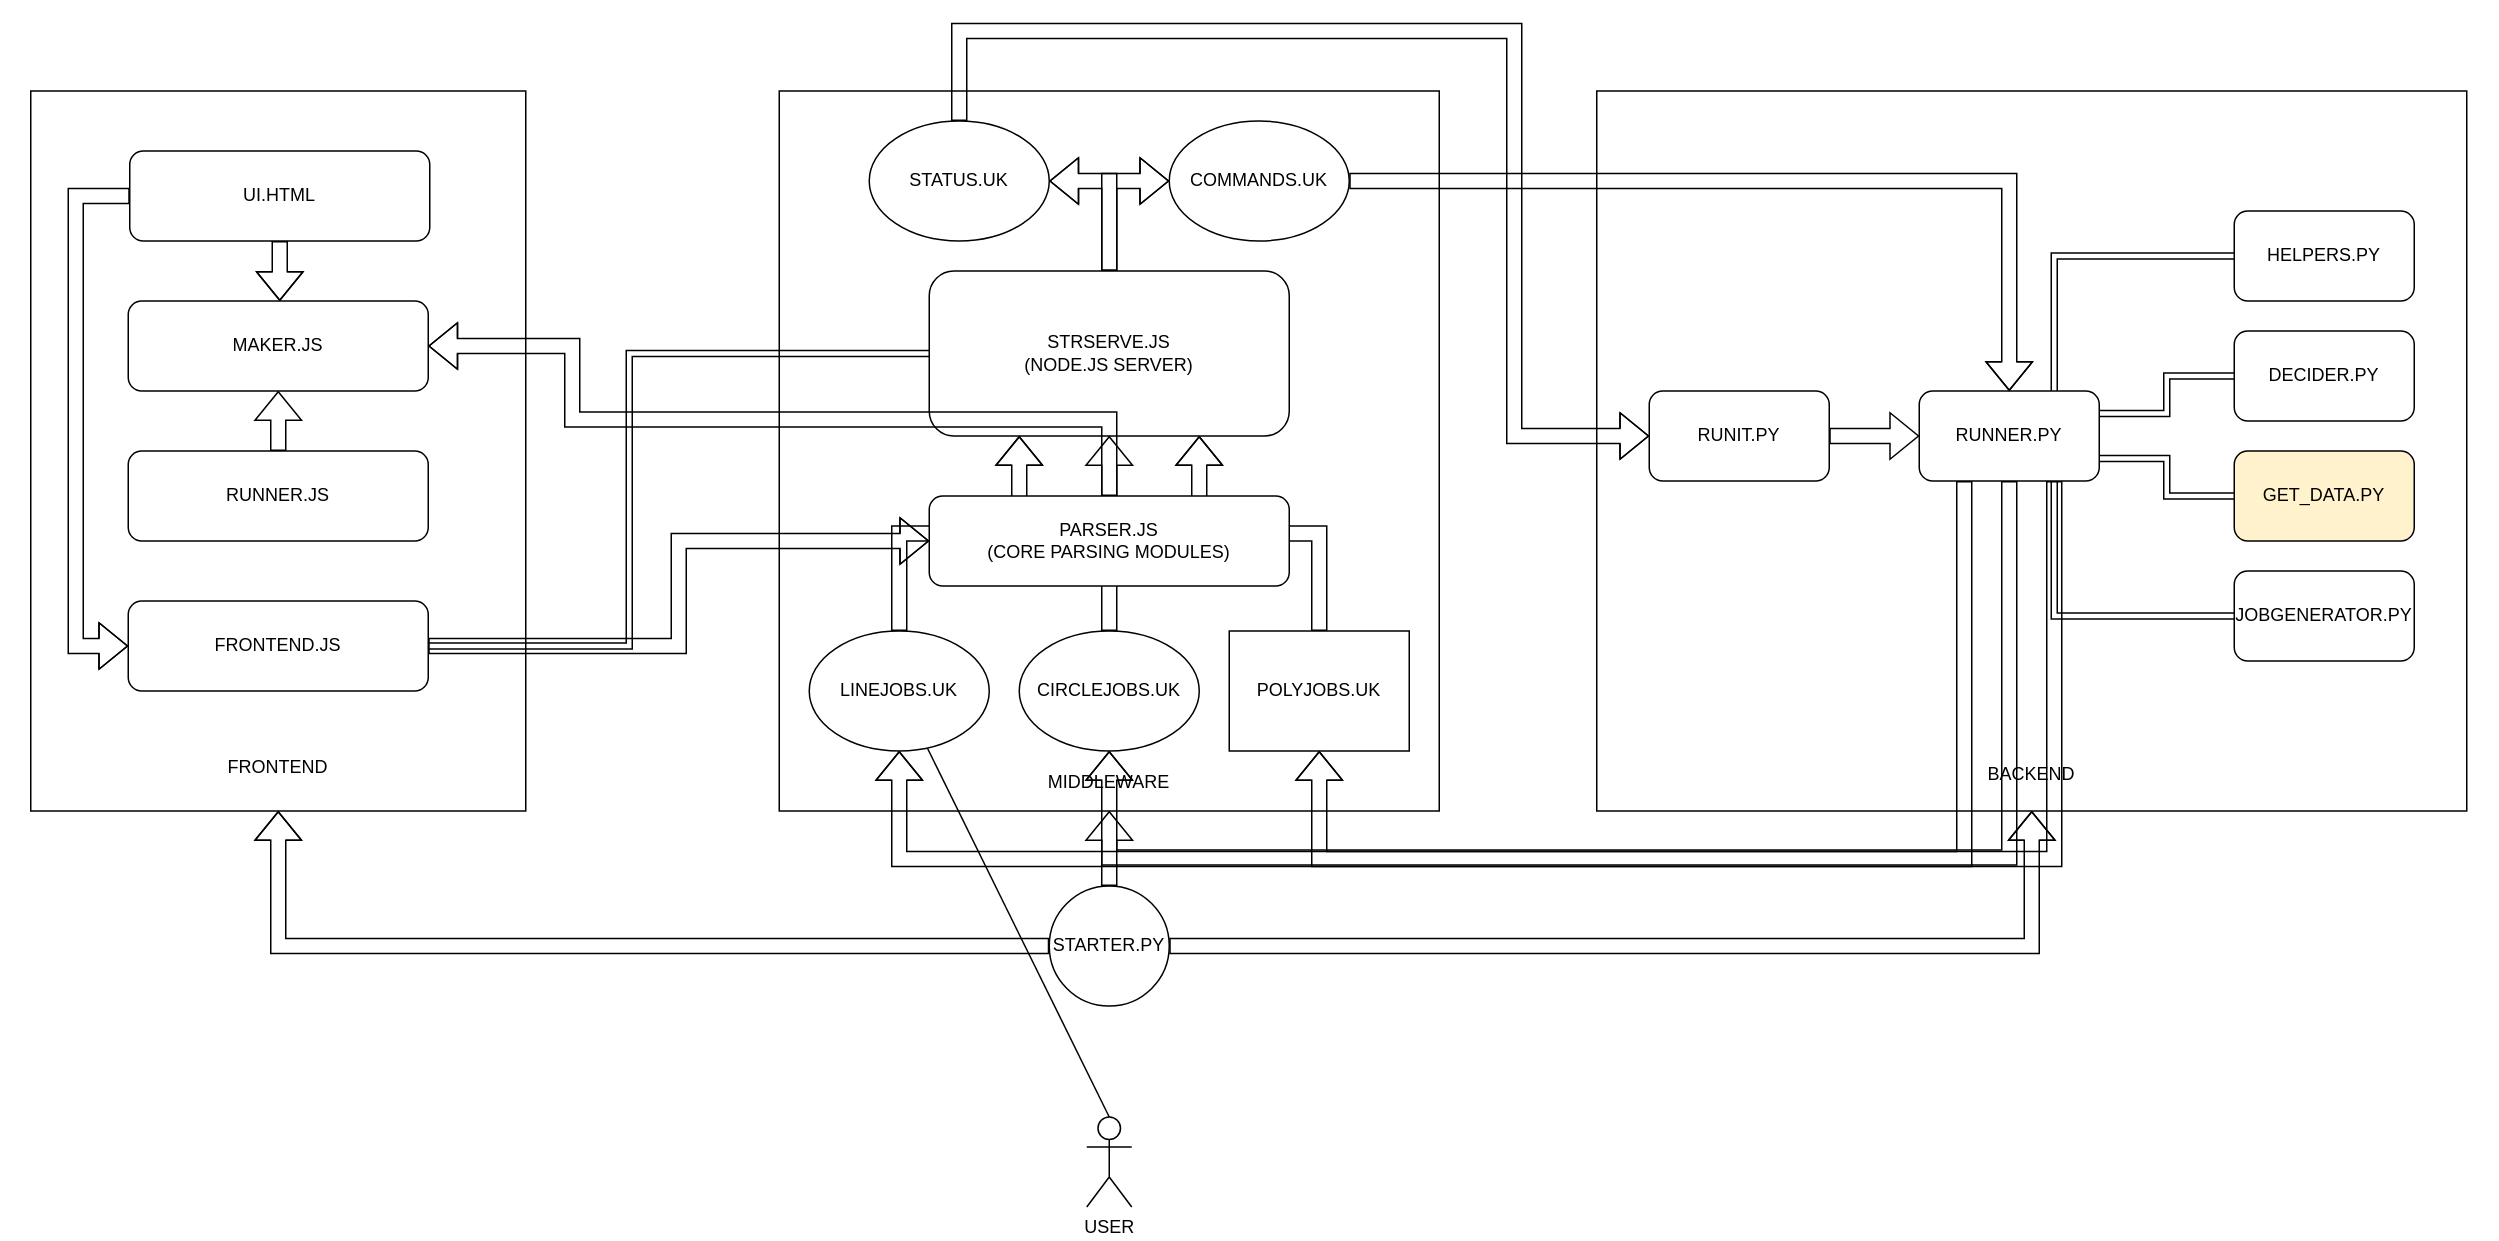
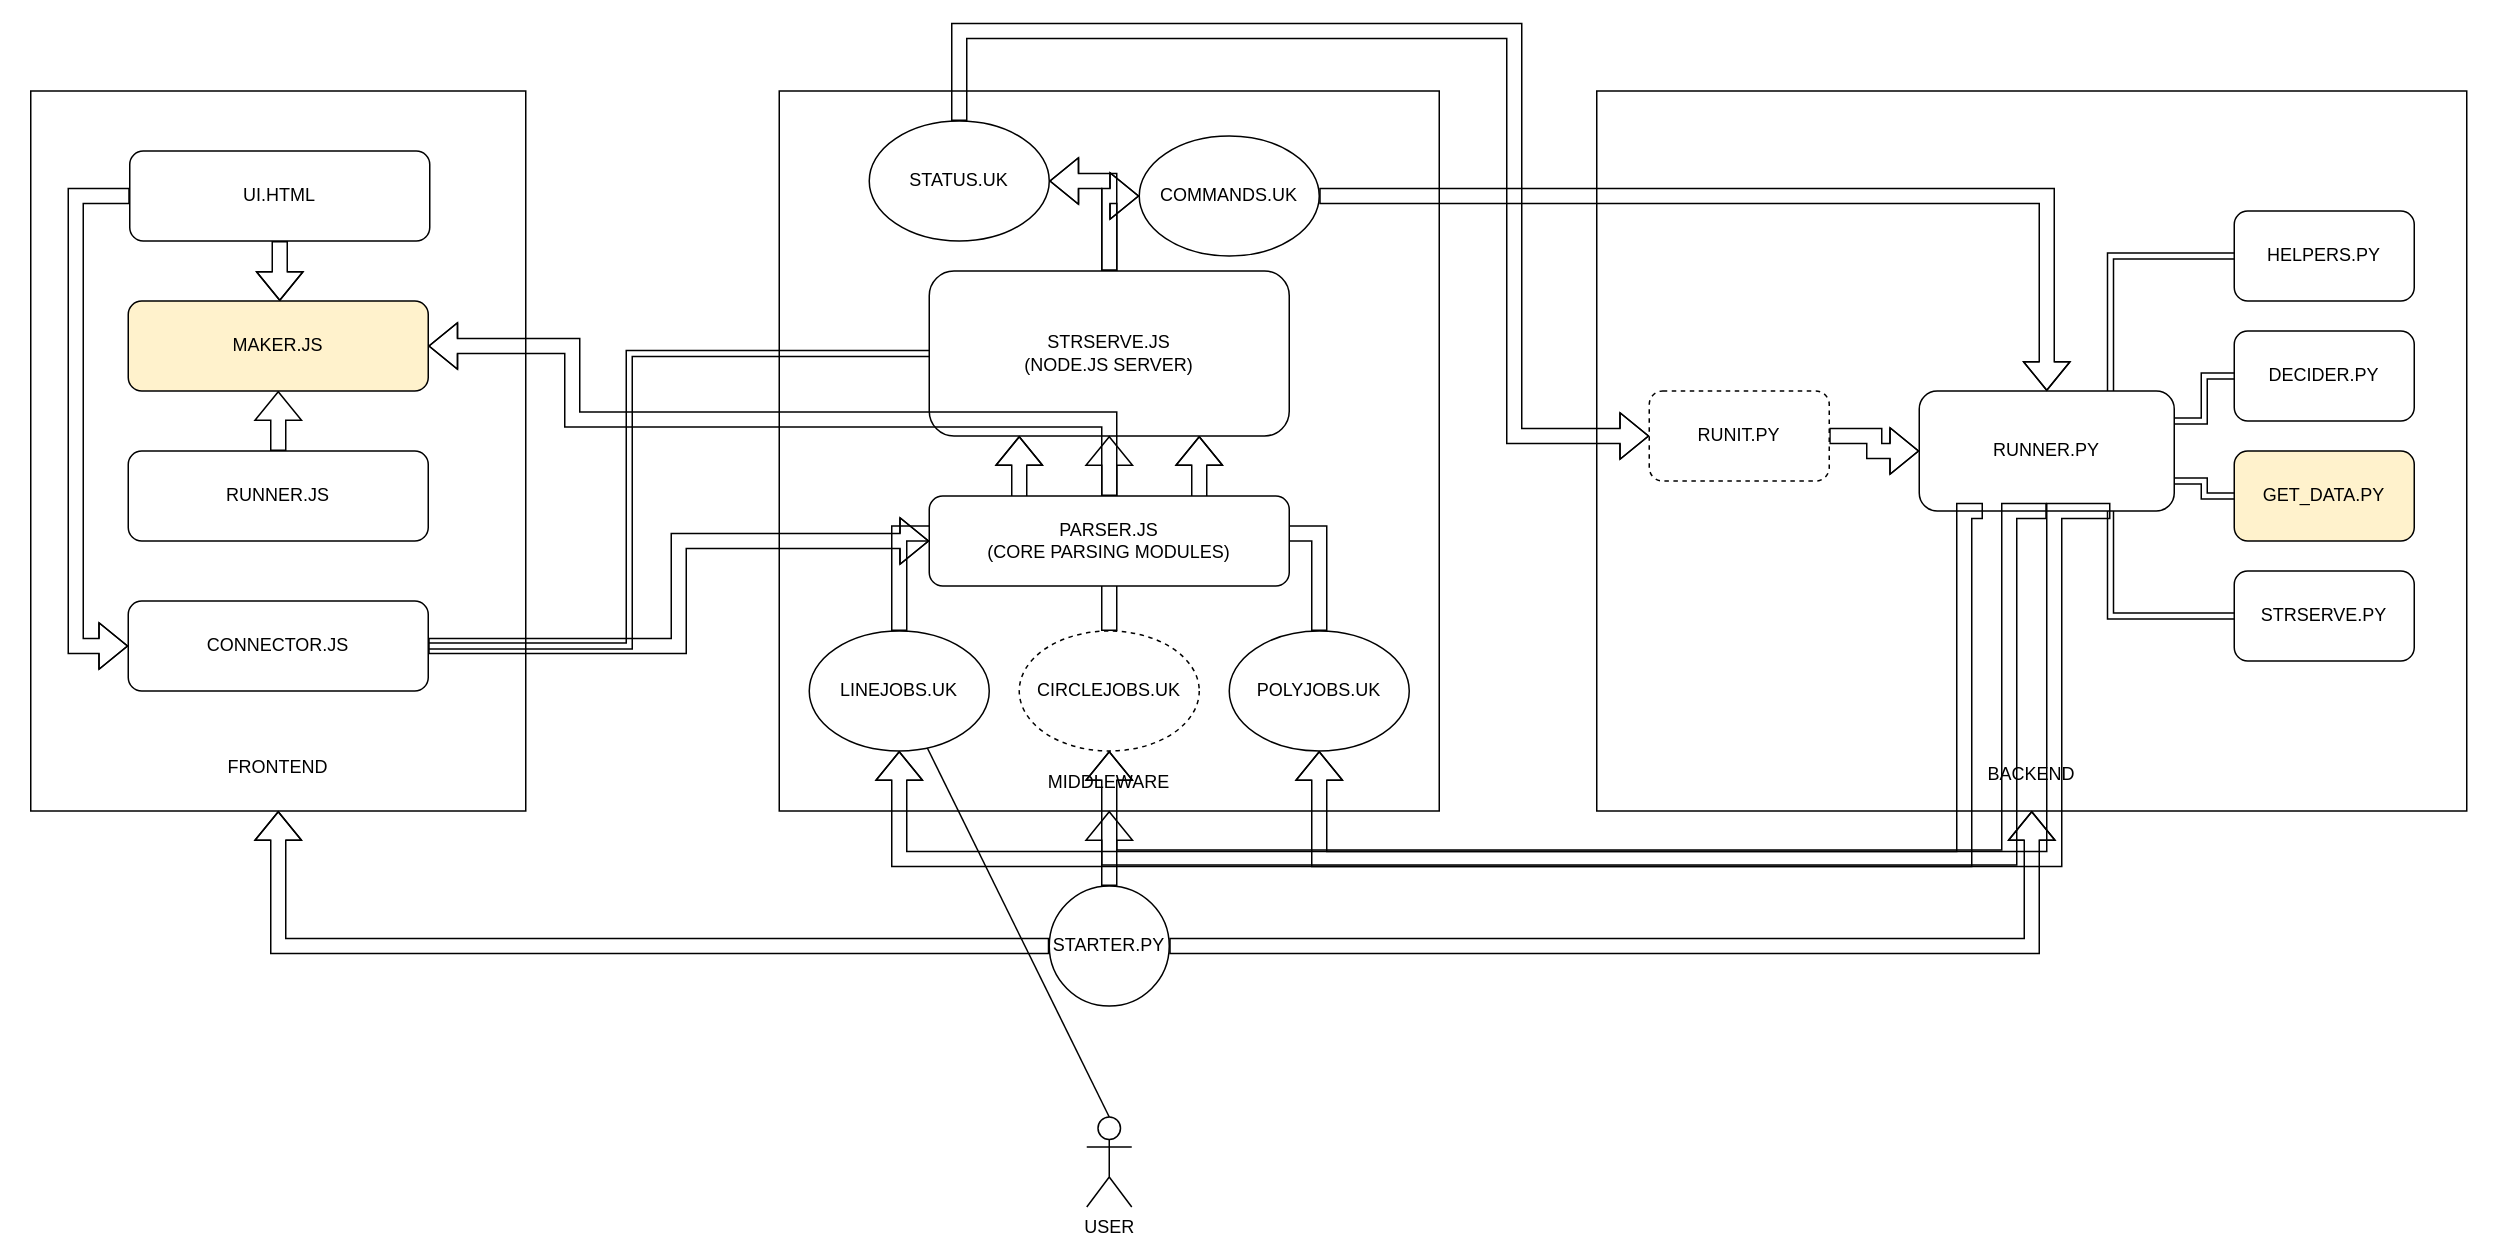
node "COMMANDS.UK": moved (1259, 181) -> (1229, 196)
node "MAKER.JS": fillcolor #ffffff -> #fff2cc
node "RUNIT.PY": style solid -> dashed
node "RUNNER.PY": size 180x90 -> 255x120
node "JOBGENERATOR.PY": label "JOBGENERATOR.PY" -> "STRSERVE.PY"
node "FRONTEND.JS": label "FRONTEND.JS" -> "CONNECTOR.JS"
node "CIRCLEJOBS.UK": style solid -> dashed
node "POLYJOBS.UK": shape rectangle -> ellipse
